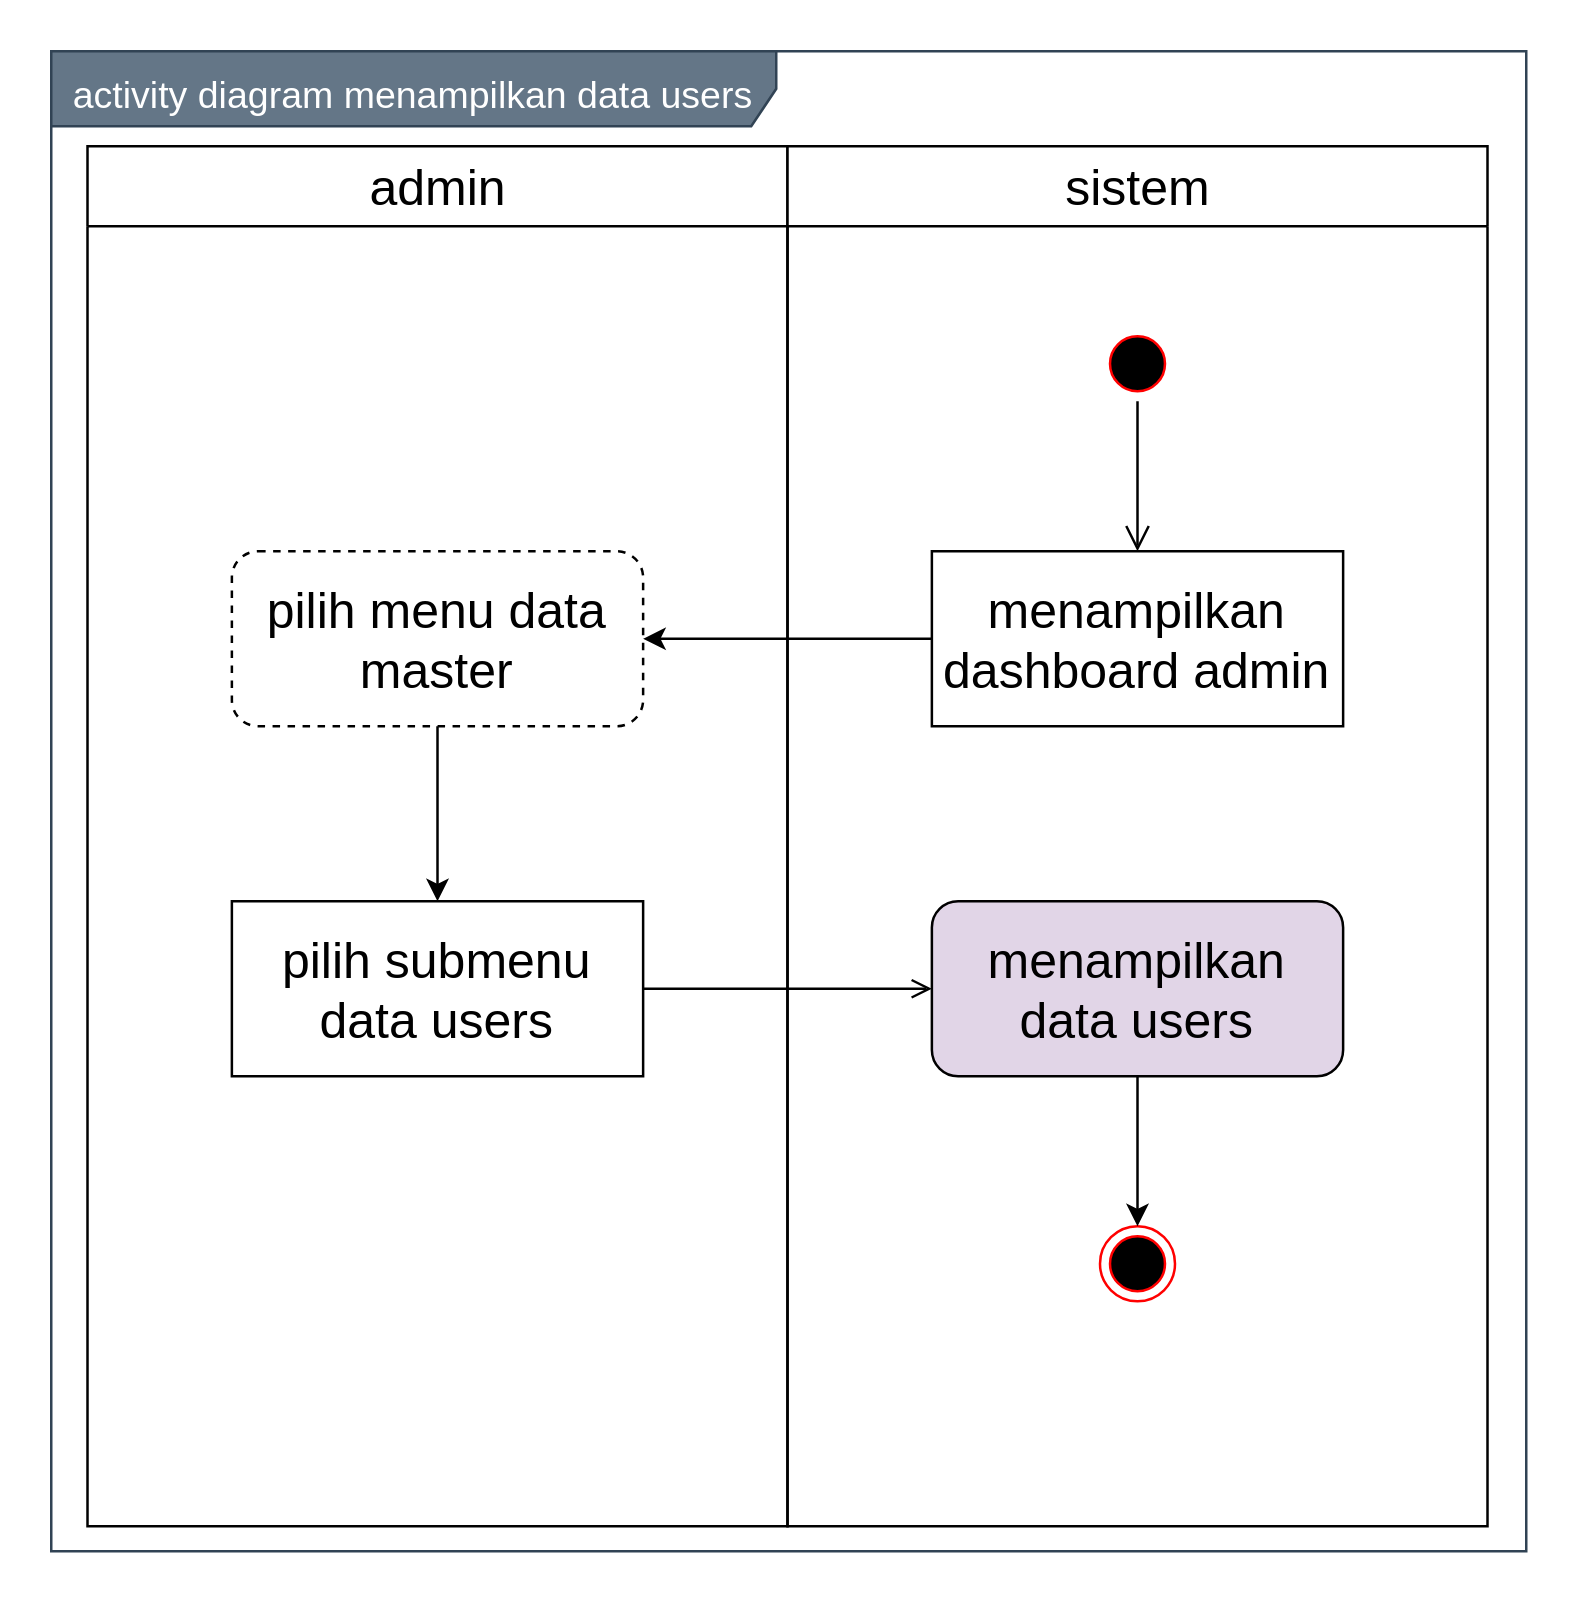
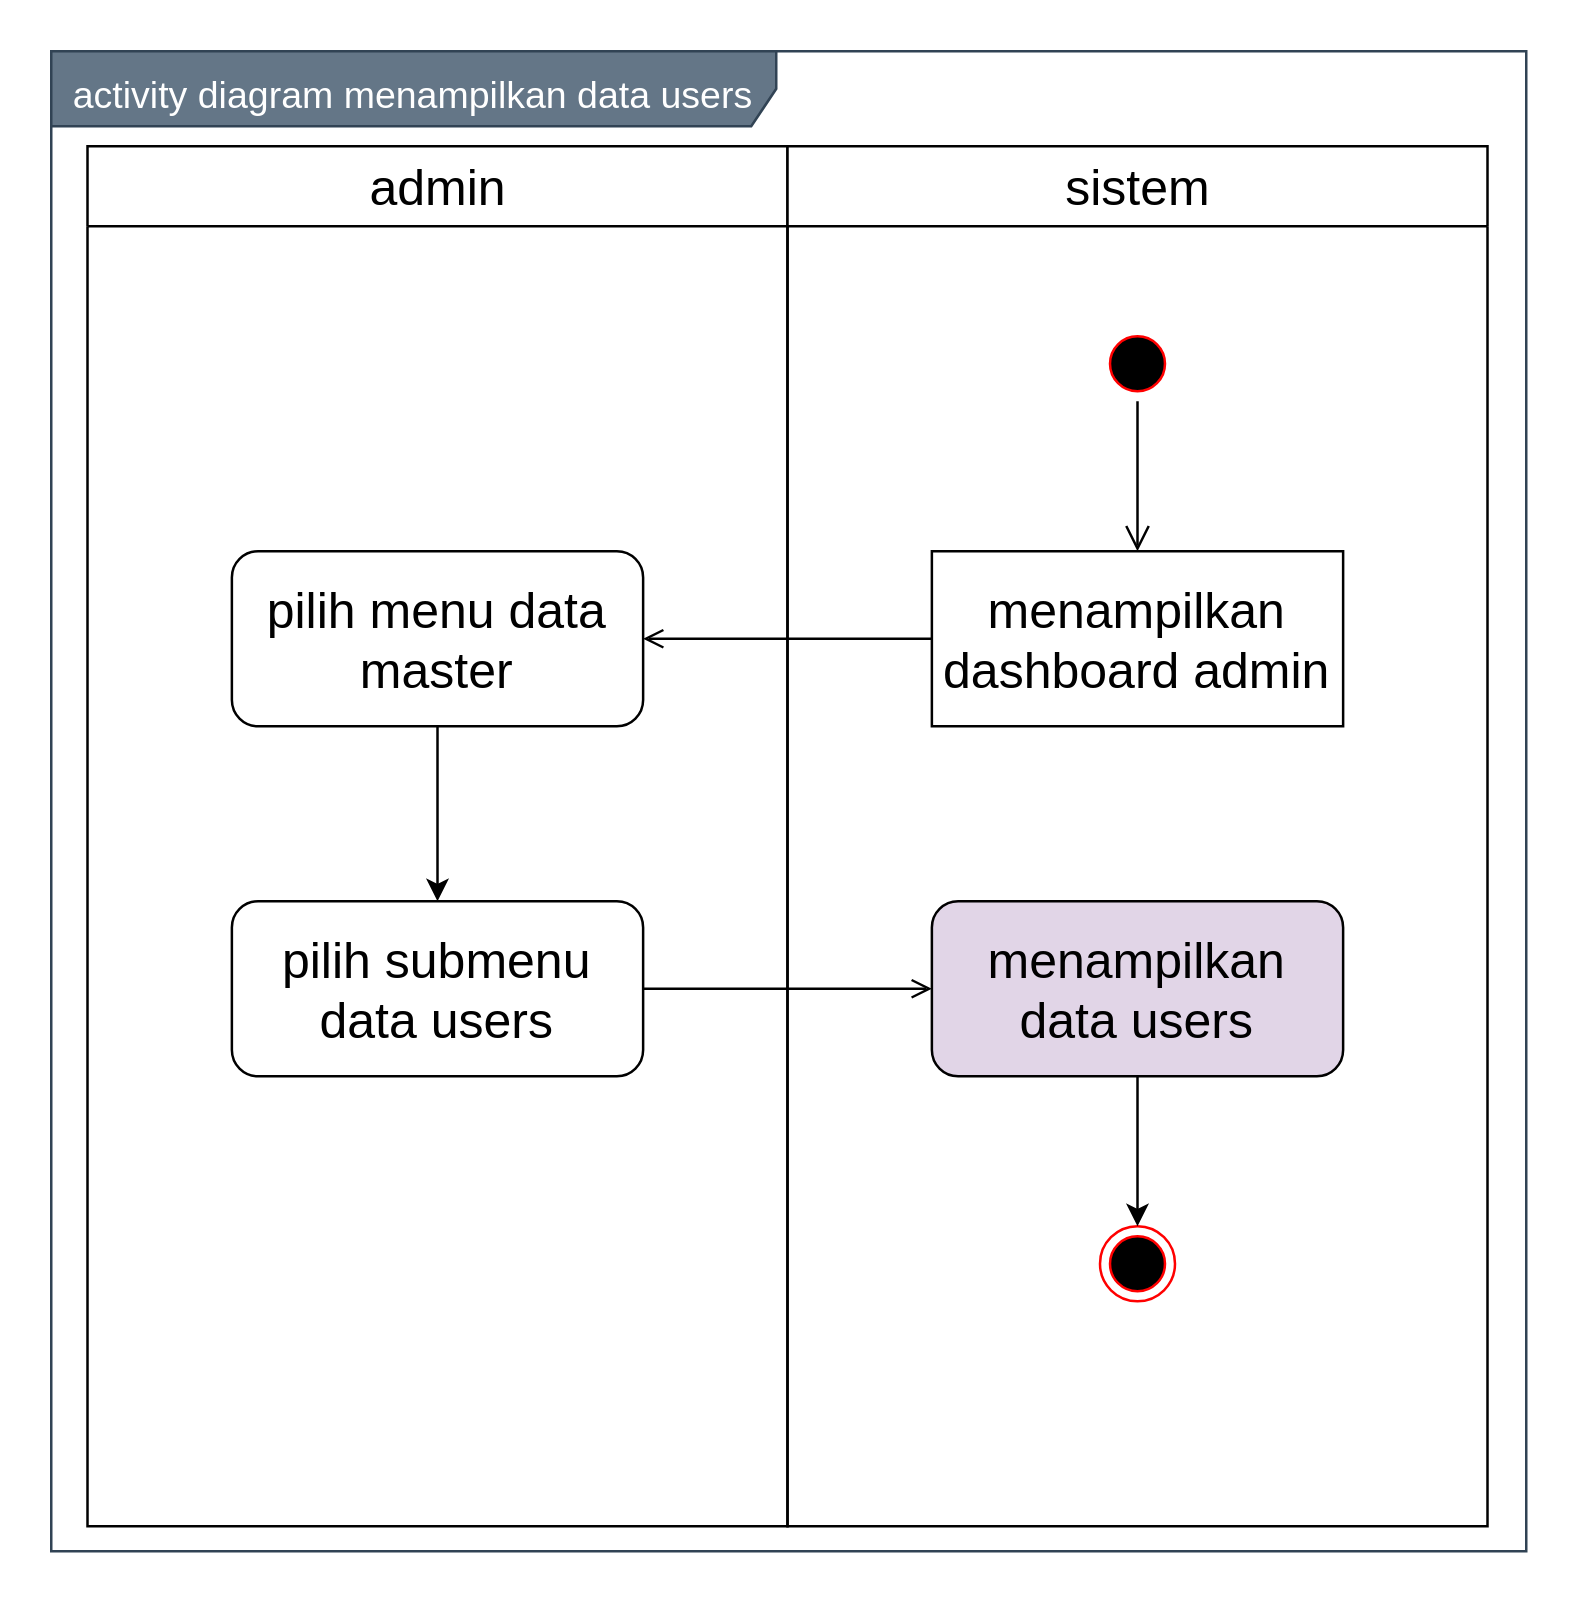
node "pilih menu data master": style dashed -> solid
edge "menampilkan dashboard admin" -> "pilih menu data master": arrowhead classic -> open
node "pilih submenu data users": shape rectangle -> rounded rectangle
